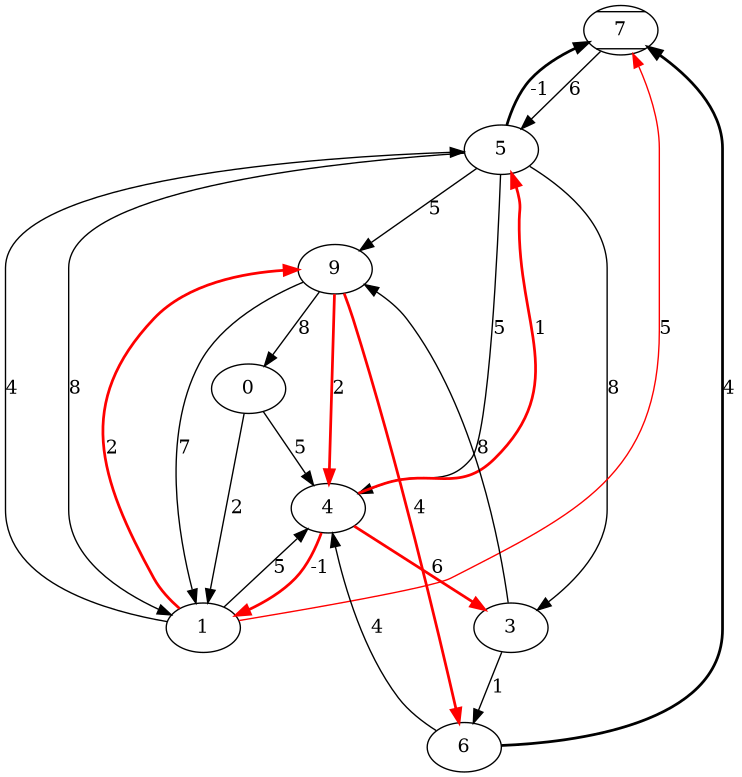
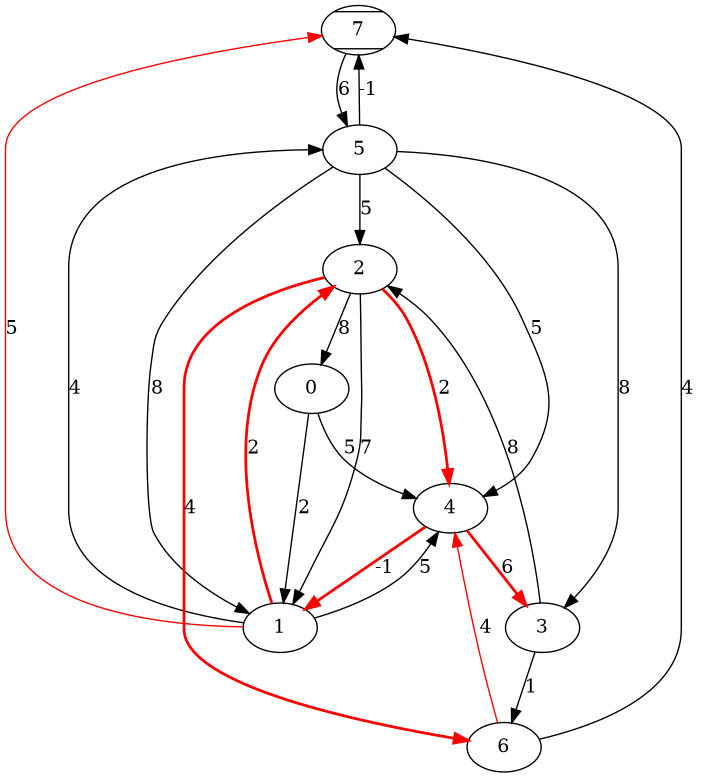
edge "5" -> "7": style bold -> solid
node "9": label "9" -> "2"
edge "4" -> "5": removed, label "1"
edge "6" -> "7": style bold -> solid
edge "6" -> "4": color black -> red
